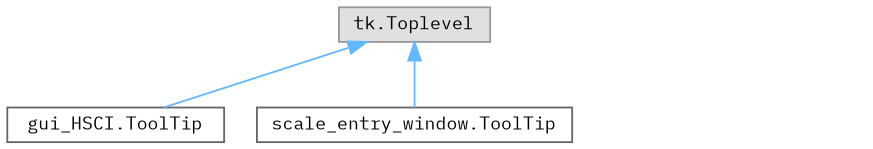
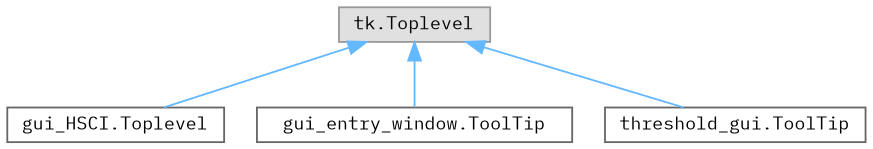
node "gui_HSCI.ToolTip": label "gui_HSCI.ToolTip" -> "gui_HSCI.Toplevel"
node "scale_entry_window.ToolTip": label "scale_entry_window.ToolTip" -> "gui_entry_window.ToolTip"
node "threshold_gui.ToolTip": added
